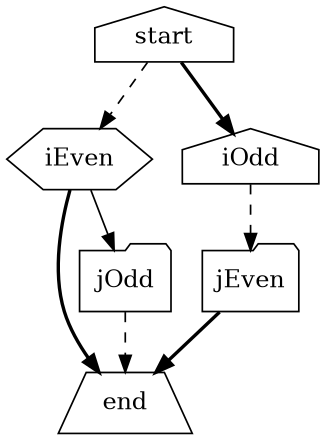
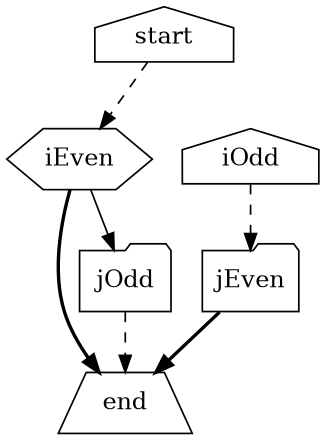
edge "start" -> "iOdd": removed
